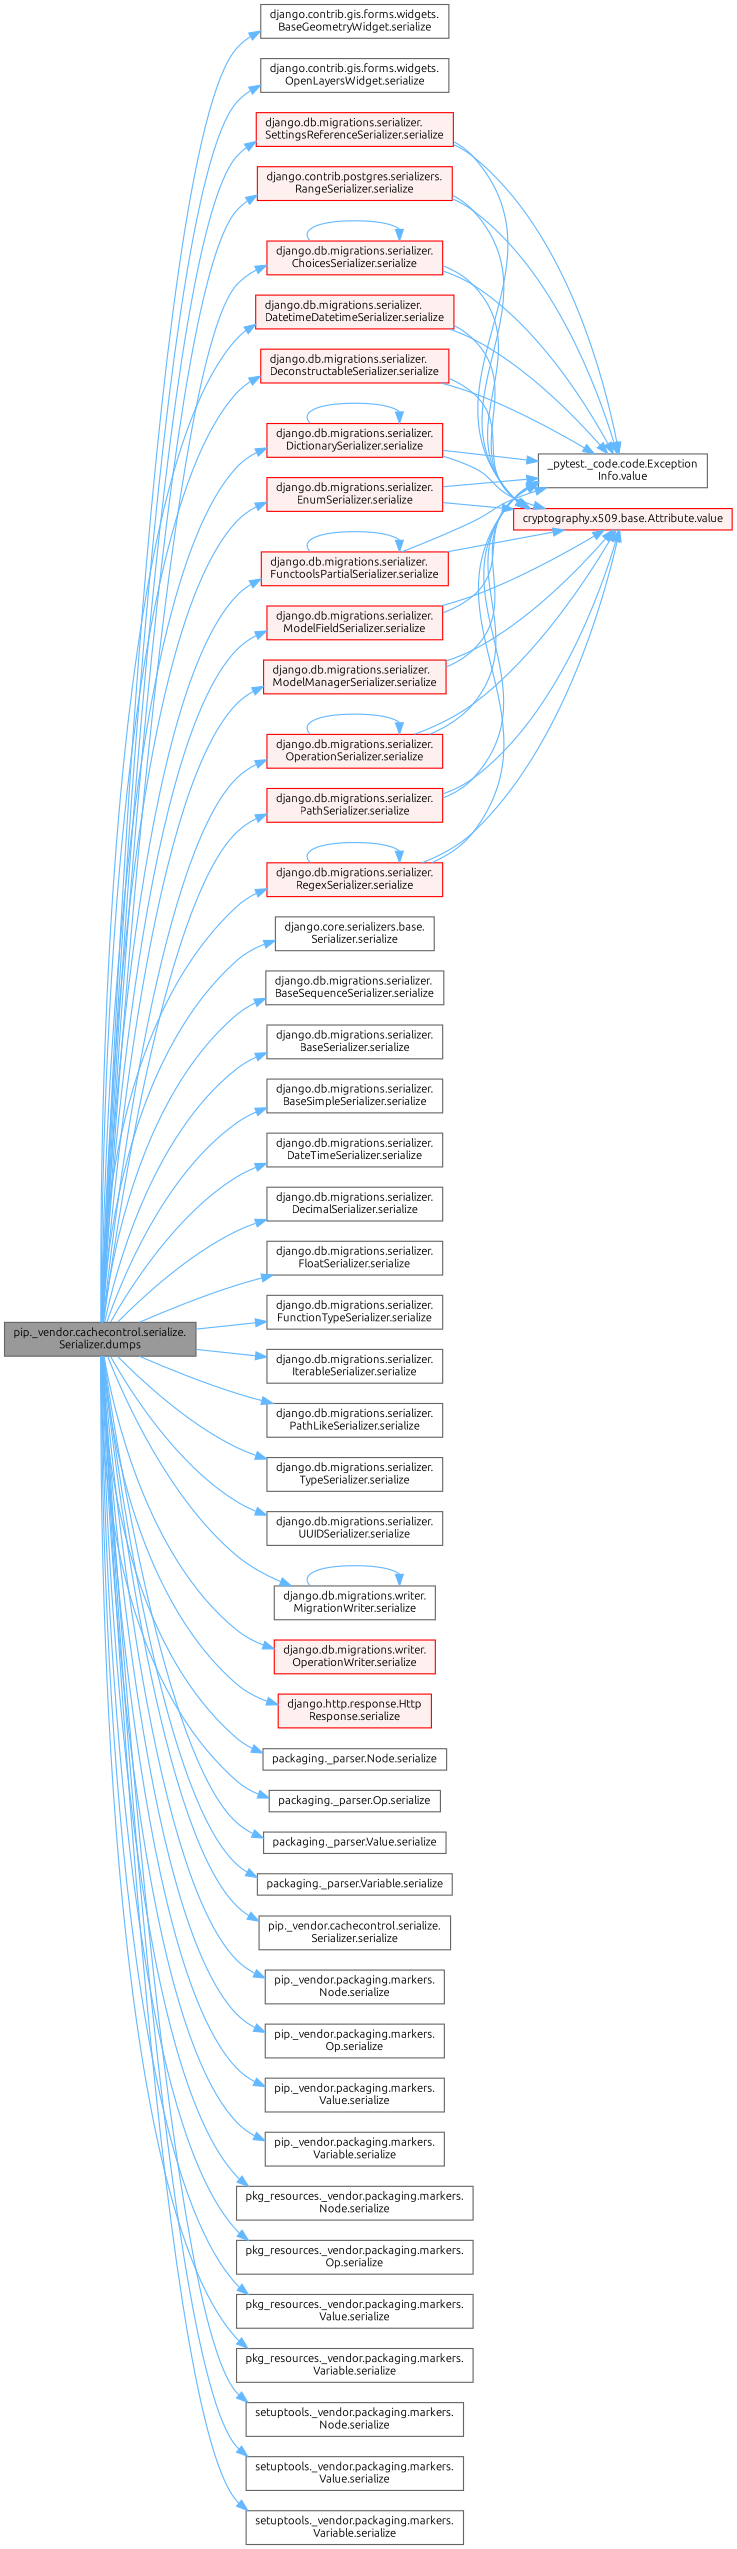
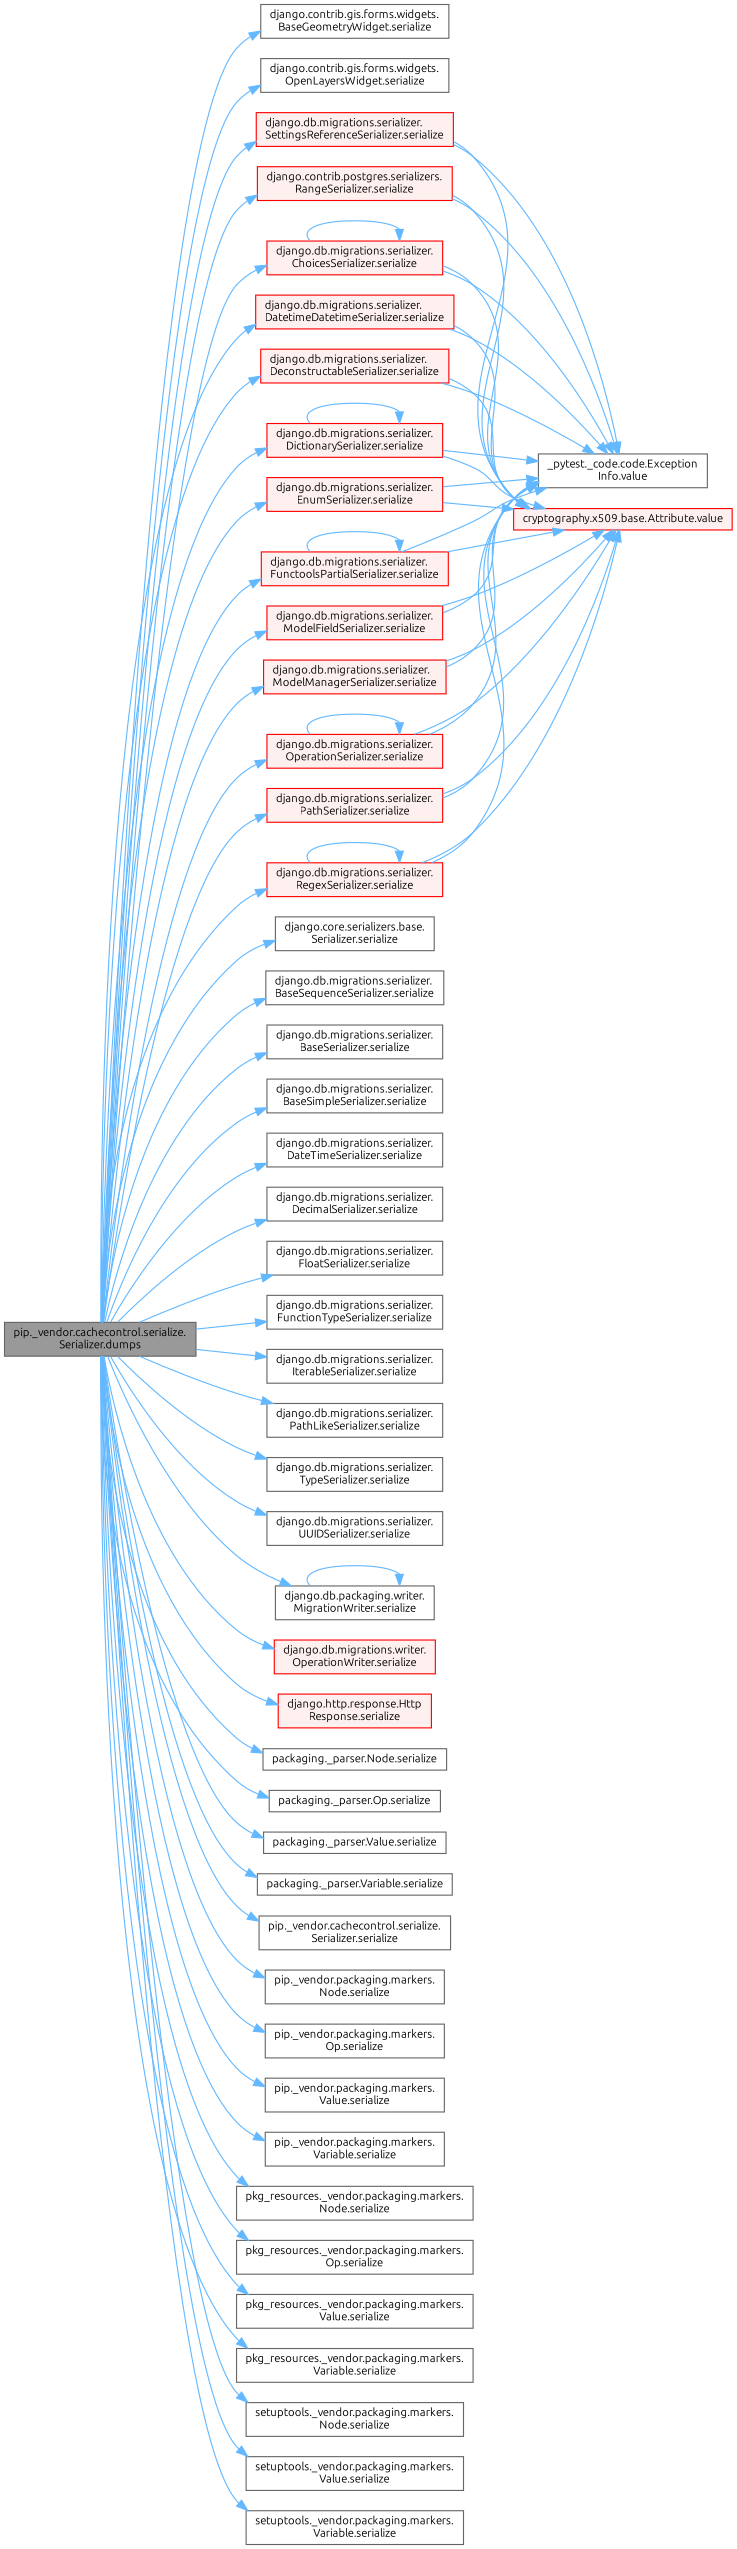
node "django.db.migrations.writer. MigrationWriter.serialize": label "django.db.migrations.writer. MigrationWriter.serialize" -> "django.db.packaging.writer. MigrationWriter.serialize"
